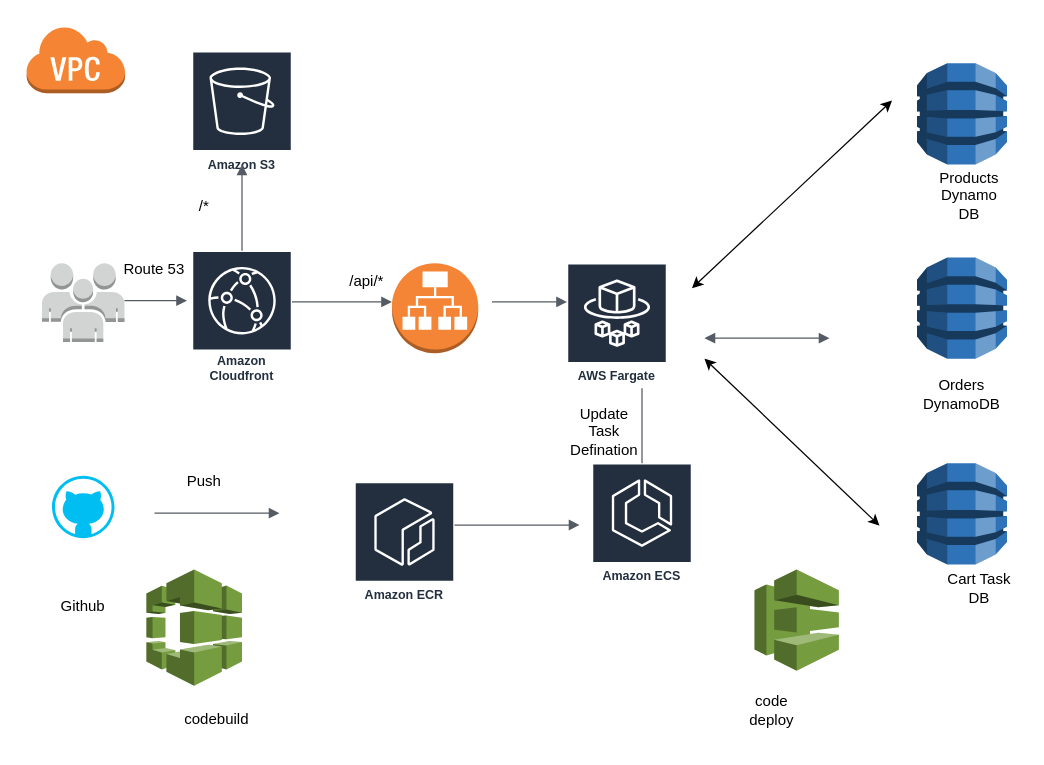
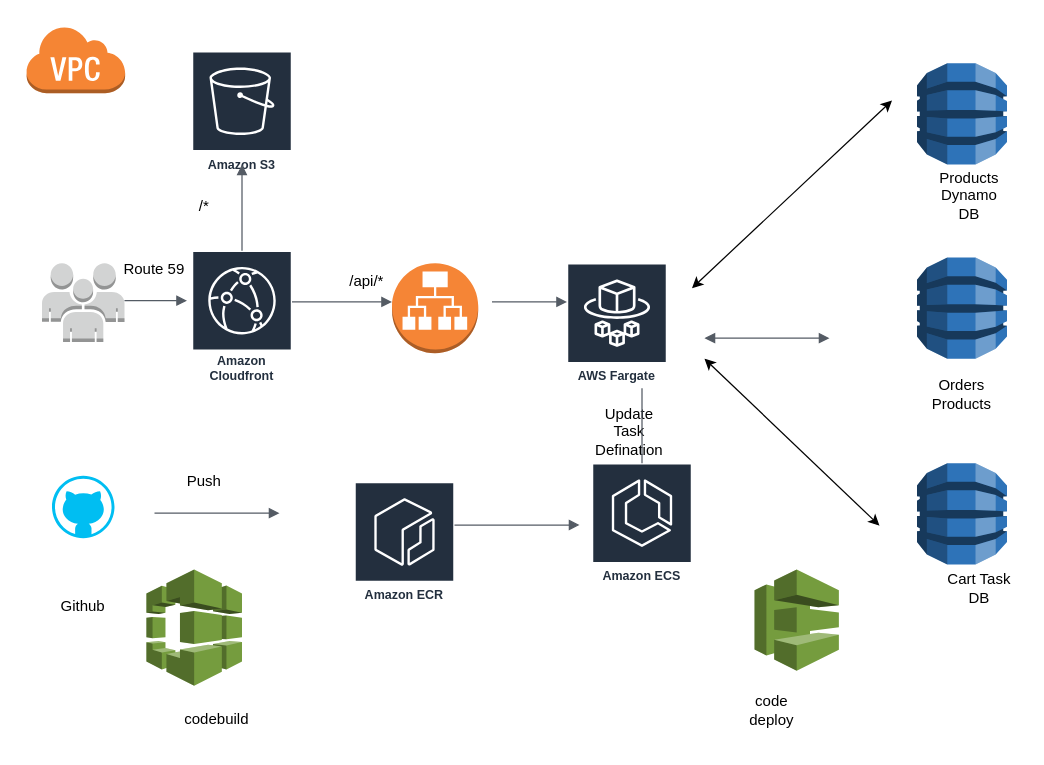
node "Route 53": label "Route 53" -> "Route 59"
node "Orders DynamoDB": label "Orders DynamoDB" -> "Orders Products"
node "Update Task Defination": moved (604, 432) -> (629, 432)
